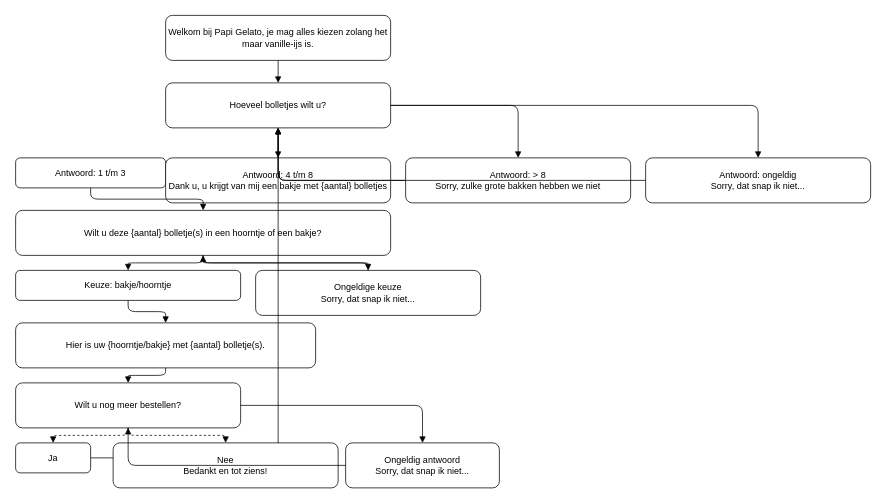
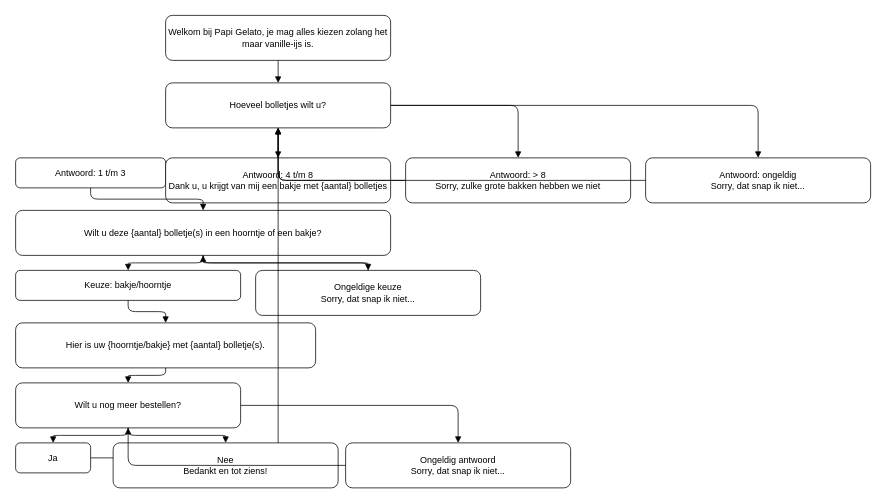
edge "Wilt u nog meer bestellen?" -> "Ja": style dashed -> solid
edge "Wilt u nog meer bestellen?" -> "Nee Bedankt en tot ziens!": style dashed -> solid
node "Ongeldig antwoord Sorry, dat snap ik niet...": size 154x45 -> 225x45
